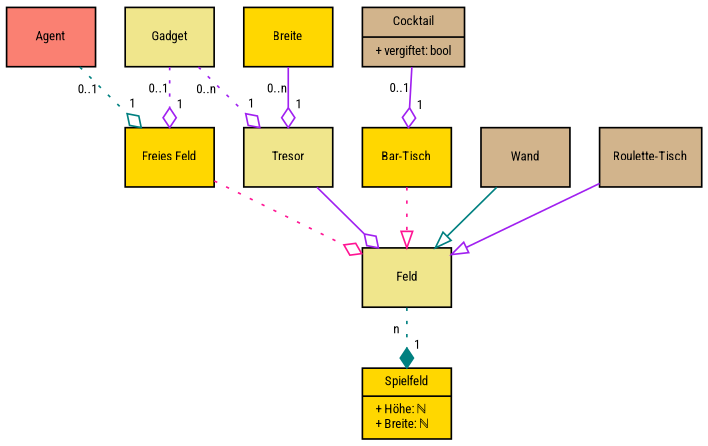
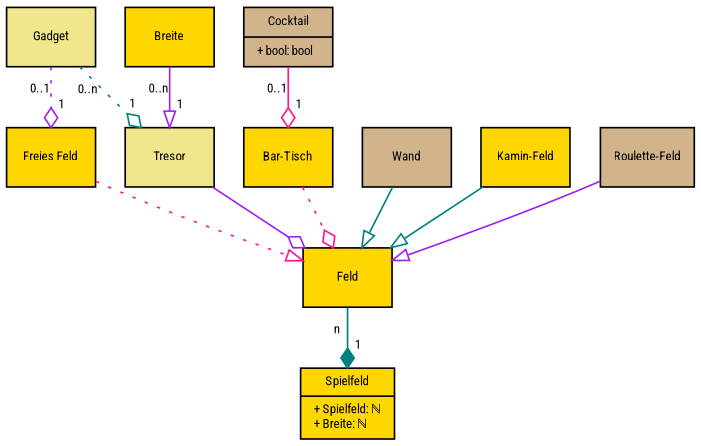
node "Agent": removed
node "Cocktail": text "+ vergiftet: bool" -> "+ bool: bool"
edge "Breite" -> "Tresor": arrowhead odiamond -> onormal
edge "Cocktail" -> "Bar-Tisch": color purple -> deeppink
edge "Gadget" -> "Tresor": color purple -> teal
node "Kamin-Feld": added
node "Roulette-Tisch": label "Roulette-Tisch" -> "Roulette-Feld"
edge "Bar-Tisch" -> "Feld": arrowhead onormal -> odiamond
edge "Freies Feld" -> "Feld": arrowhead odiamond -> onormal
node "Feld": fillcolor khaki -> gold
edge "Feld" -> "Spielfeld": style dotted -> solid
node "Spielfeld": text "+ Höhe: ℕ" -> "+ Spielfeld: ℕ"
